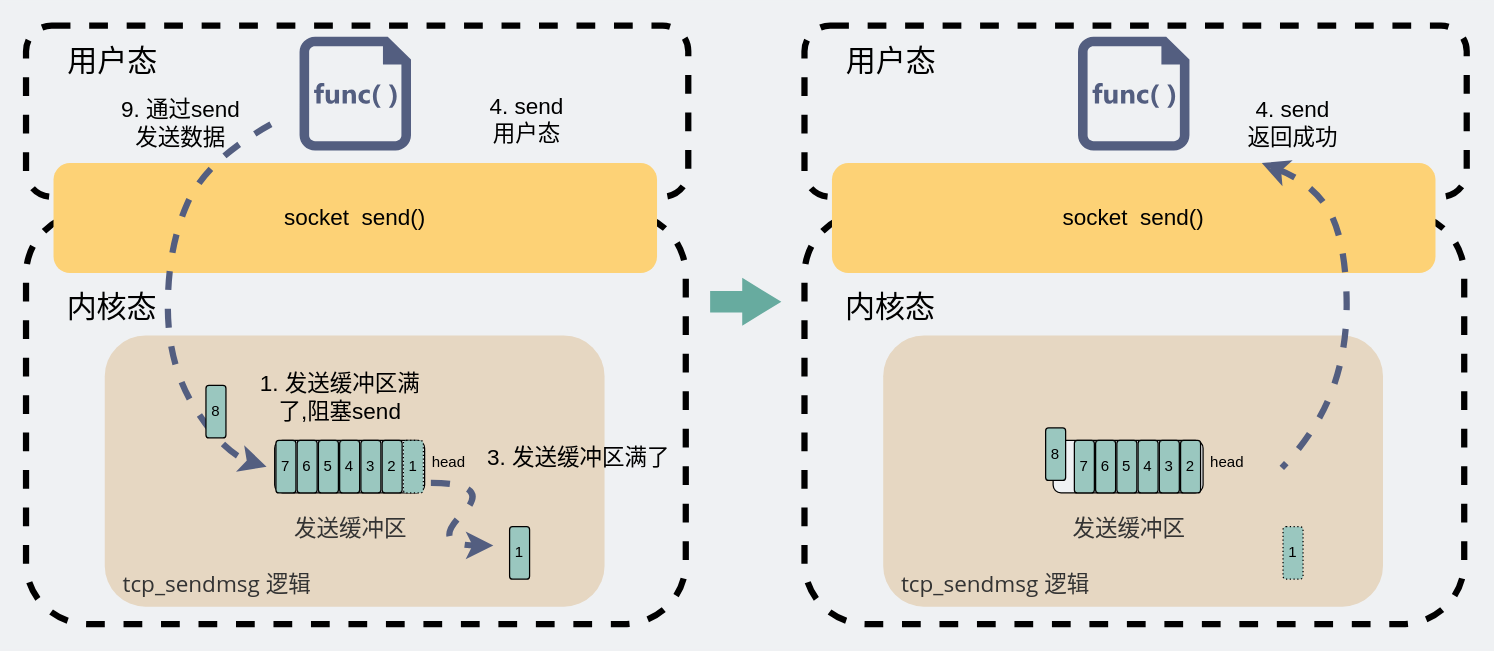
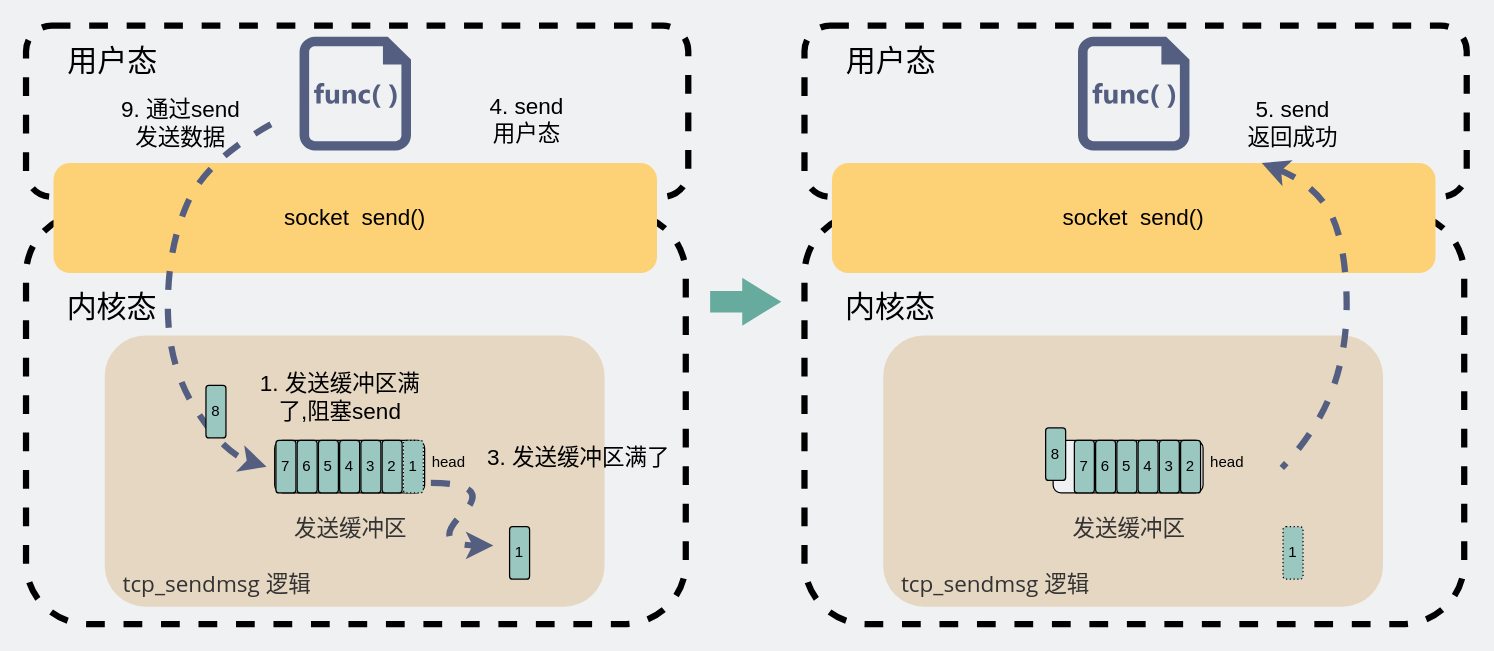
node "4. send 返回成功": label "4. send 返回成功" -> "5. send 返回成功"
